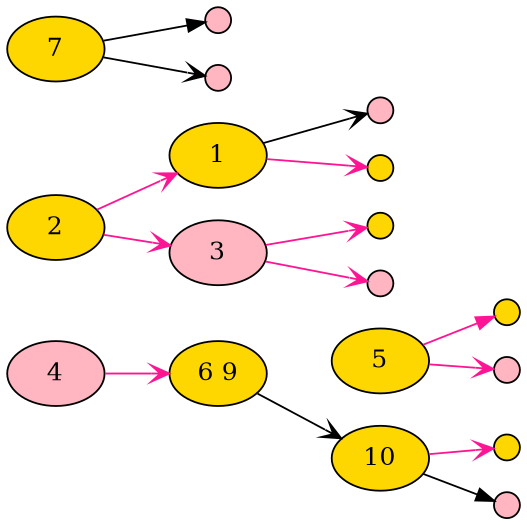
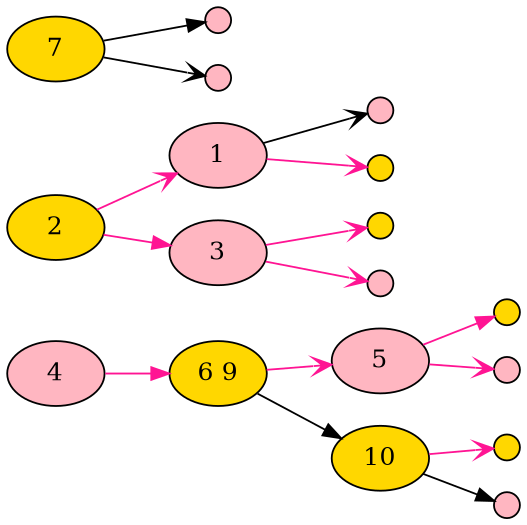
node "1": fillcolor gold -> lightpink
edge "2" -> "3": arrowhead vee -> normal
node "5": fillcolor gold -> lightpink
edge "6 9" -> "5": added
edge "4" -> "6 9": arrowhead vee -> normal
edge "6 9" -> "10": arrowhead vee -> normal
